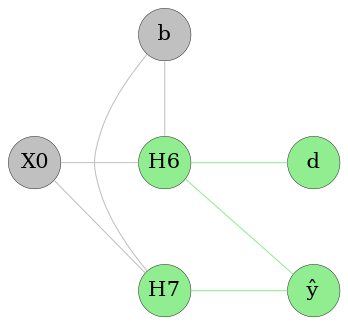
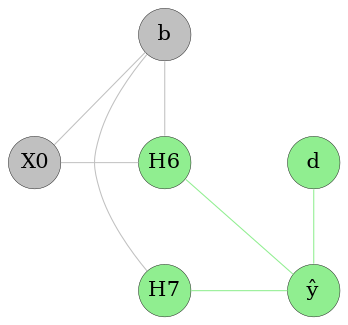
edge "H6" -- "d": now "ŷ" -- "d"
edge "X0" -- "H7": now "X0" -- "b"
